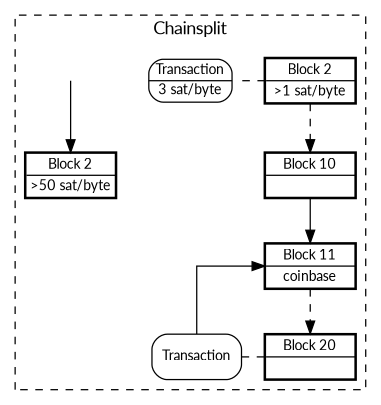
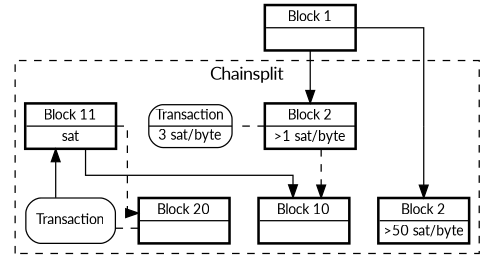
node "Block 1": added
edge "Block 10" -> "Block 11": reversed
node "Block 11": text "coinbase" -> "sat"
